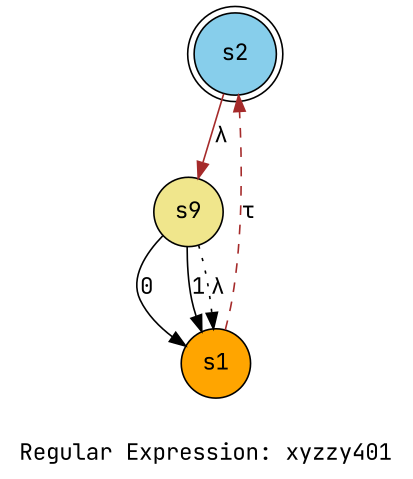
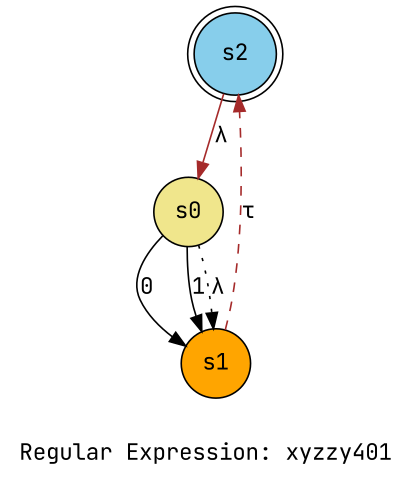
node "s9": label "s9" -> "s0"
